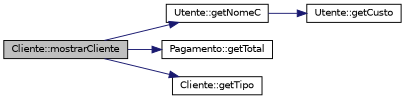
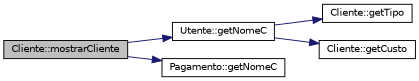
node "Utente::getCusto": label "Utente::getCusto" -> "Cliente::getCusto"
node "Pagamento::getTotal": label "Pagamento::getTotal" -> "Pagamento::getNomeC"
edge "Cliente::mostrarCliente" -> "Cliente::getTipo": now "Utente::getNomeC" -> "Cliente::getTipo"
